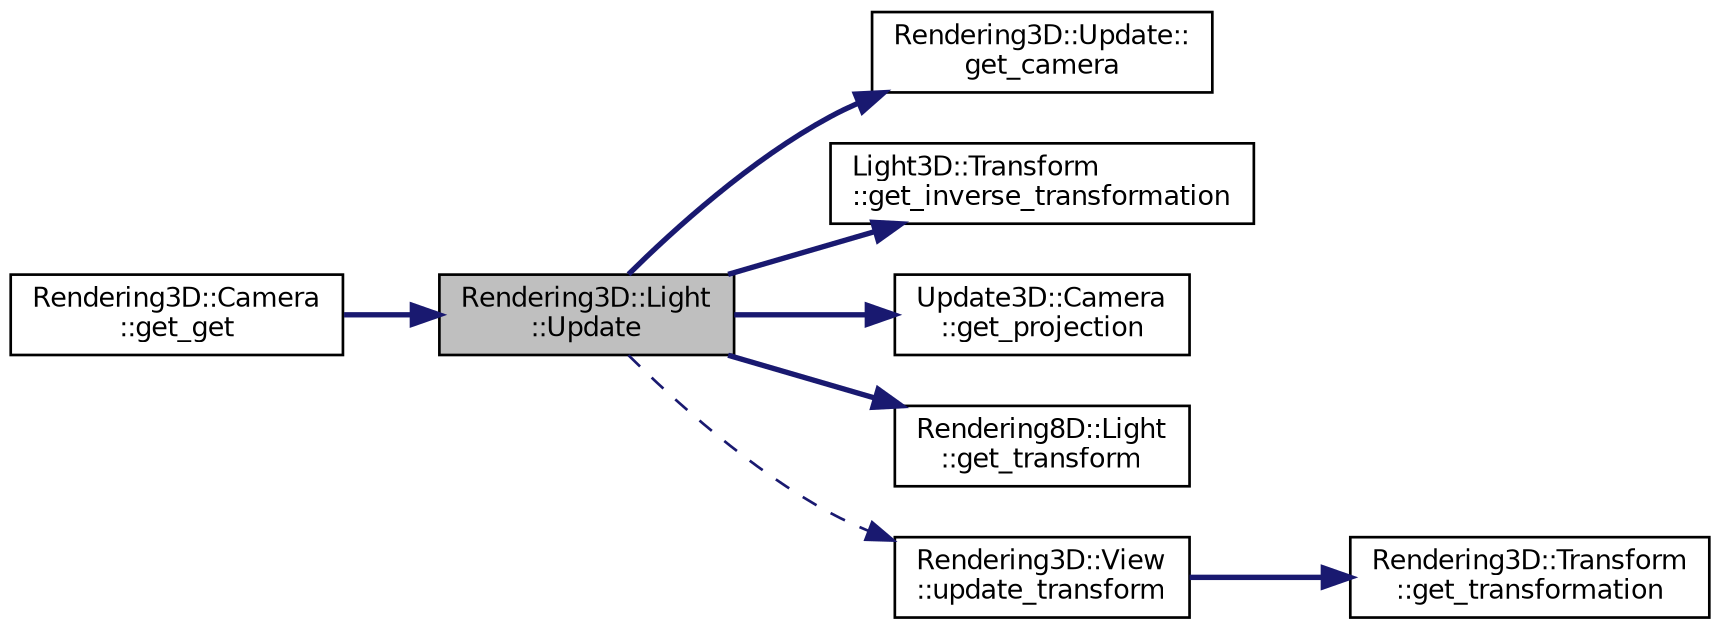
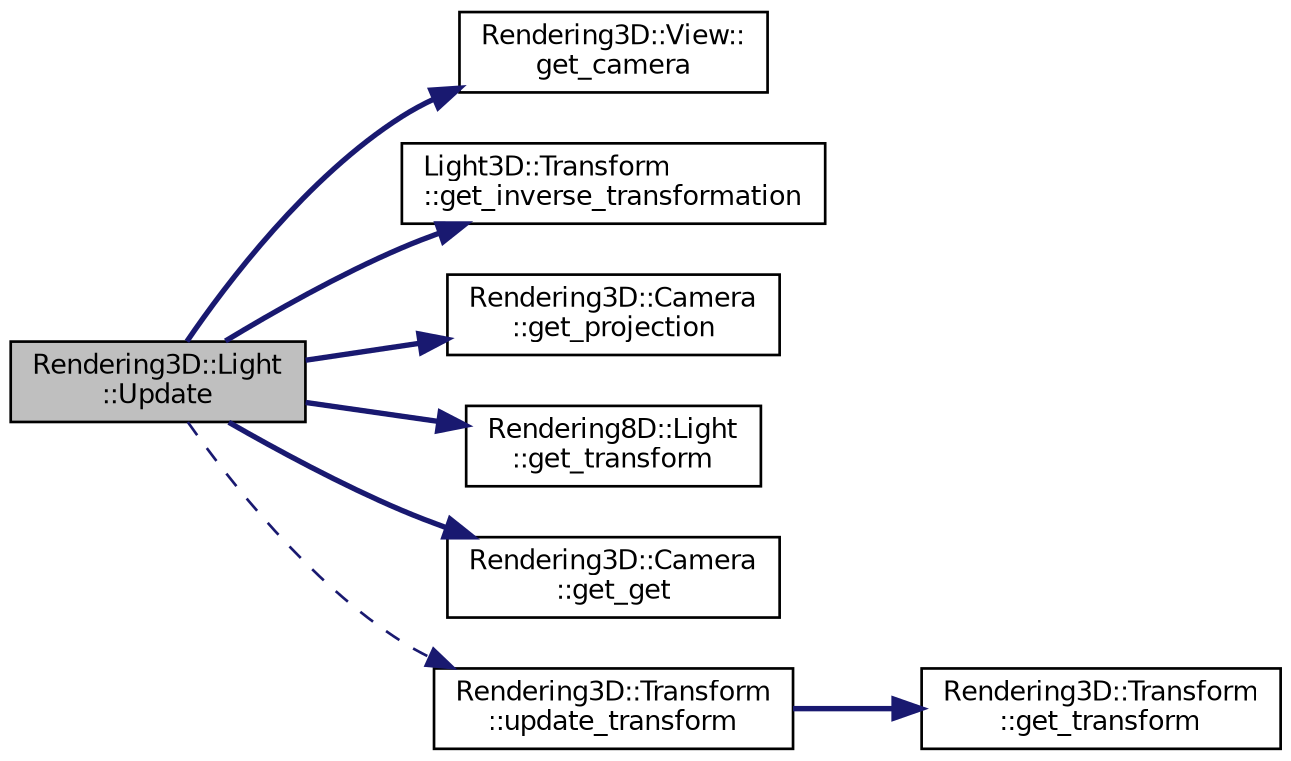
node "Rendering3D::Update:: get_camera": label "Rendering3D::Update:: get_camera" -> "Rendering3D::View:: get_camera"
edge "Rendering3D::Camera ::get_get" -> "Rendering3D::Light ::Update": reversed
node "Update3D::Camera ::get_projection": label "Update3D::Camera ::get_projection" -> "Rendering3D::Camera ::get_projection"
node "Rendering3D::View ::update_transform": label "Rendering3D::View ::update_transform" -> "Rendering3D::Transform ::update_transform"
node "Rendering3D::Transform ::get_transformation": label "Rendering3D::Transform ::get_transformation" -> "Rendering3D::Transform ::get_transform"
